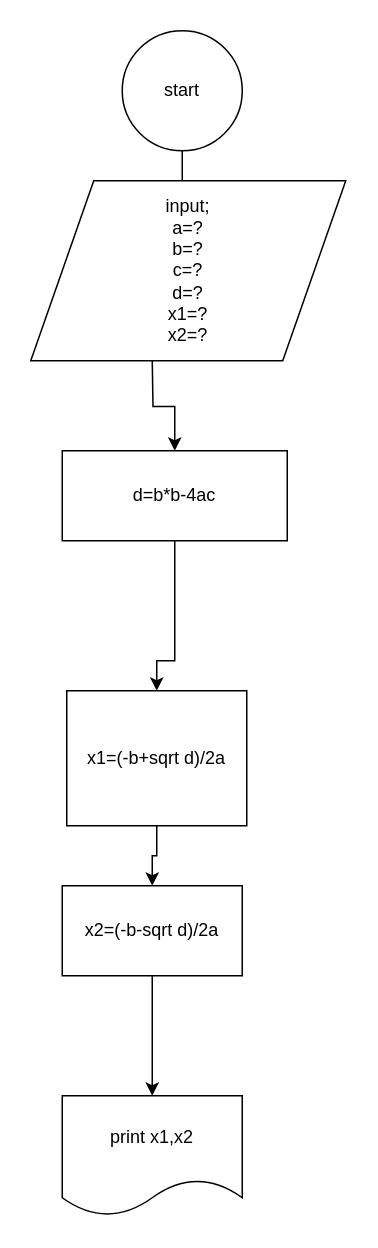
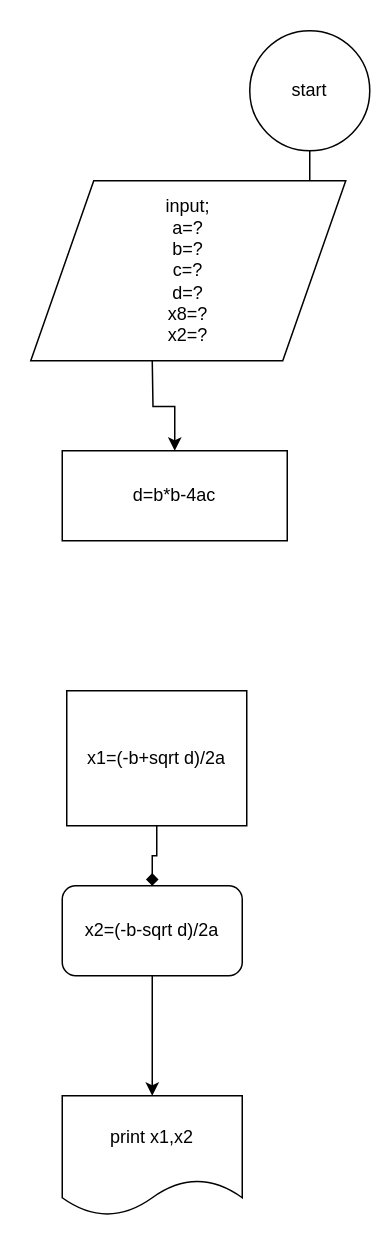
node "start": moved (182, 91) -> (310, 91)
node "input; a=? b=? c=? d=? x1=? x2=?": label "input; a=? b=? c=? d=? x1=? x2=?" -> "input; a=? b=? c=? d=? x8=? x2=?"
edge "d=b*b-4ac" -> "x1=(-b+sqrt d)/2a": removed
edge "x1=(-b+sqrt d)/2a" -> "x2=(-b-sqrt d)/2a": arrowhead classic -> diamond
node "x2=(-b-sqrt d)/2a": shape rectangle -> rounded rectangle
